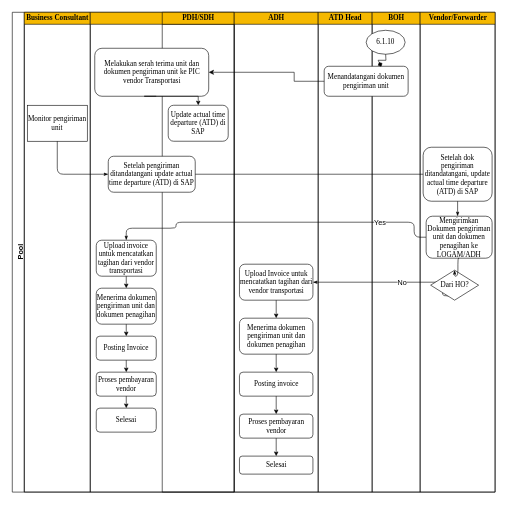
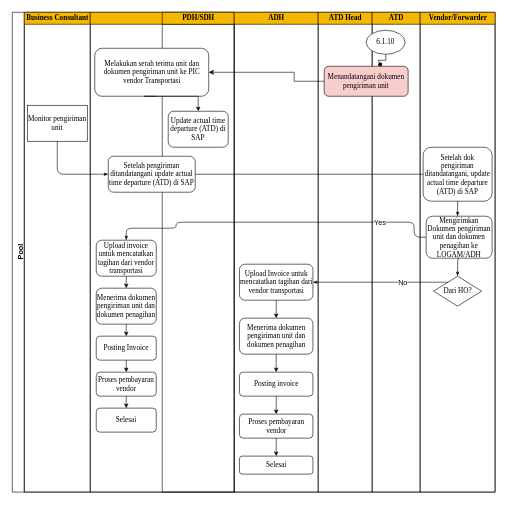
node "BOH": label "BOH" -> "ATD"
node "Menandatangani dokumen pengiriman unit": fillcolor #ffffff -> #f8cecc
node "Update actual time departure (ATD) di SAP": moved (198, 123) -> (198, 129)
node "Dari HO?": moved (455, 285) -> (458, 291)
